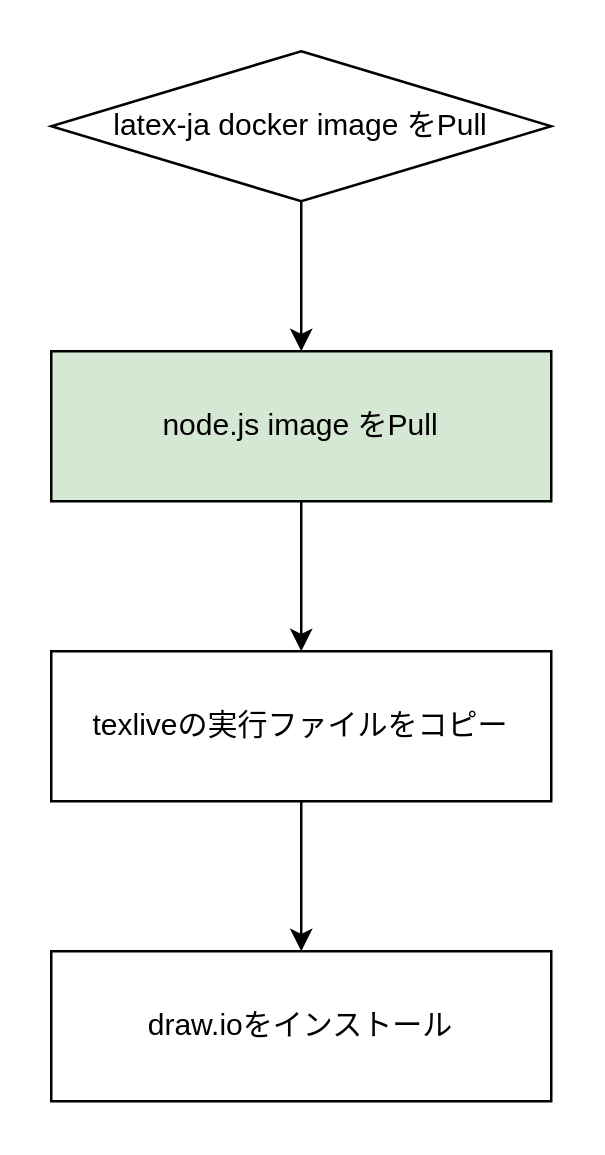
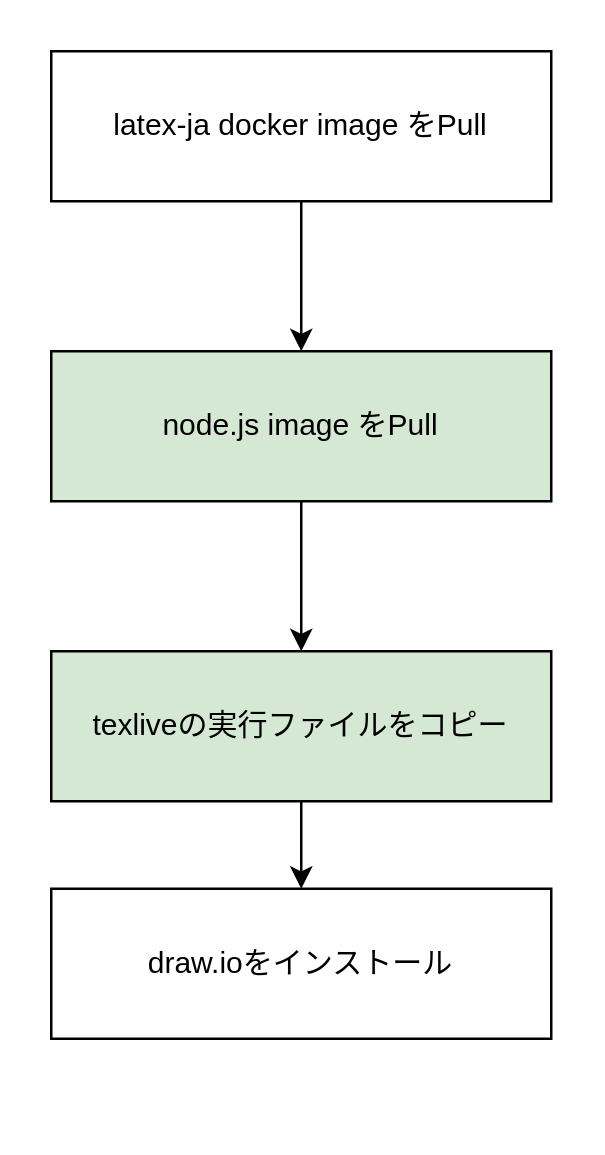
node "latex-ja docker image をPull": shape diamond -> rectangle
node "texliveの実行ファイルをコピー": fillcolor #ffffff -> #d5e8d4
node "draw.ioをインストール": moved (301, 1026) -> (301, 964)
